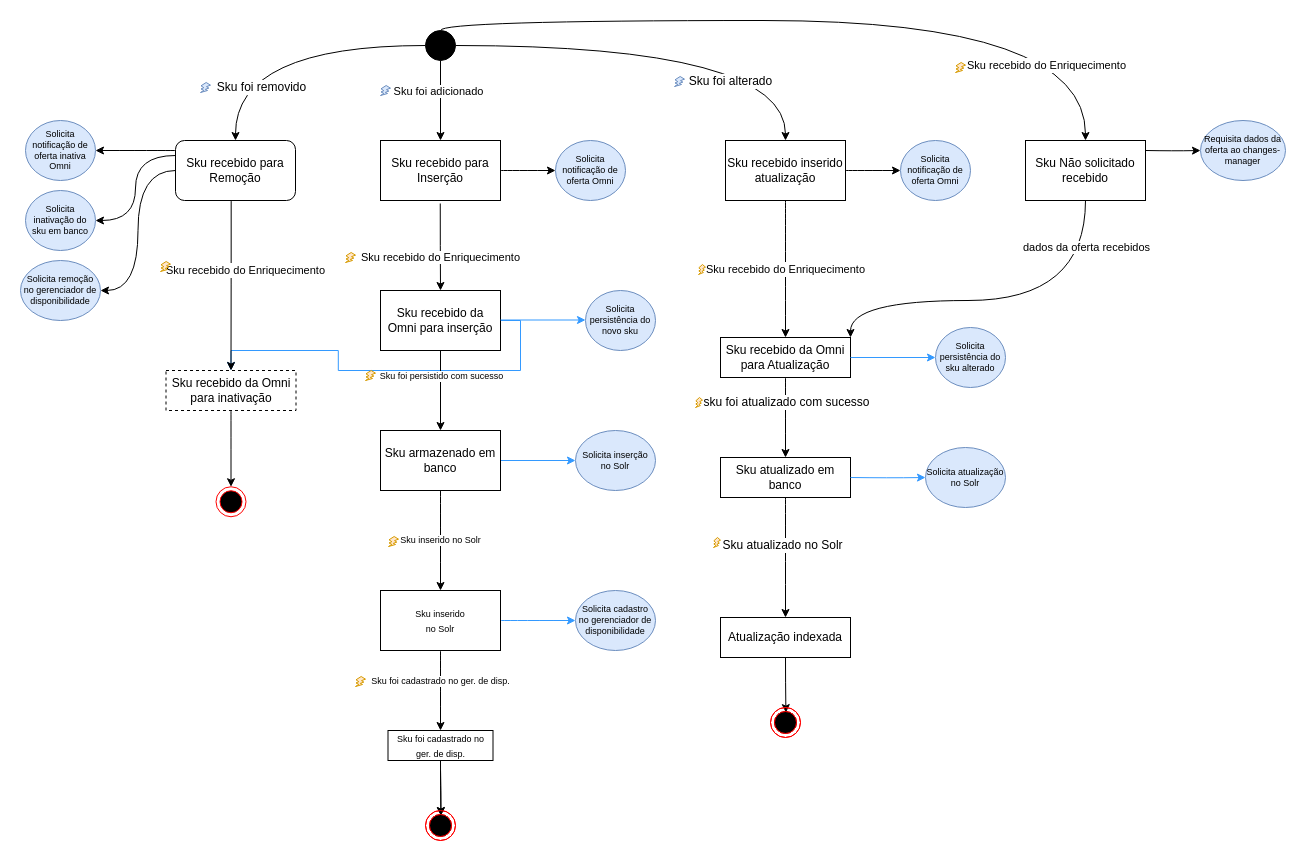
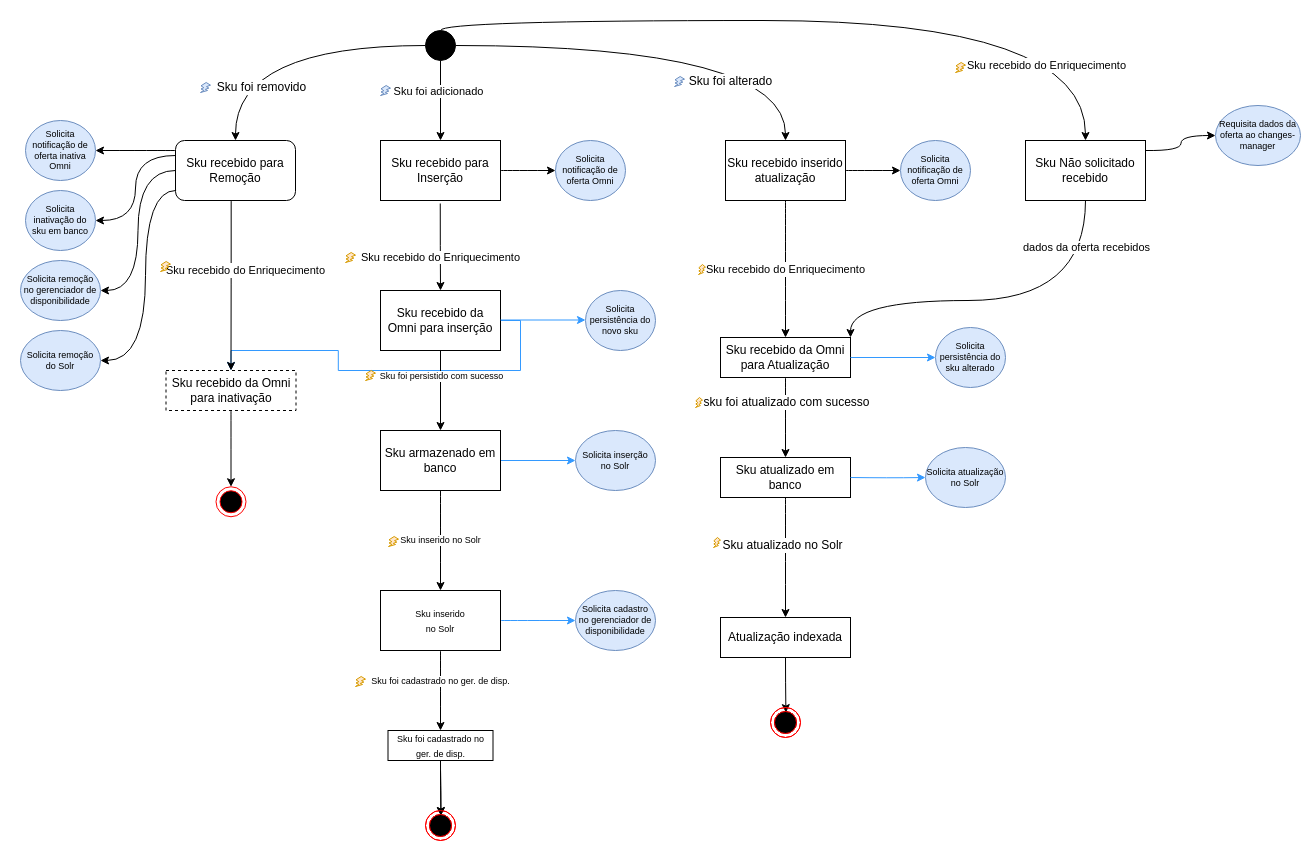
node "Requisita dados da oferta ao changes-manager": moved (1243, 151) -> (1258, 136)
edge "Sku recebido para Remoção" -> "Solicita remoção do Solr": added
node "Solicita remoção do Solr": added
